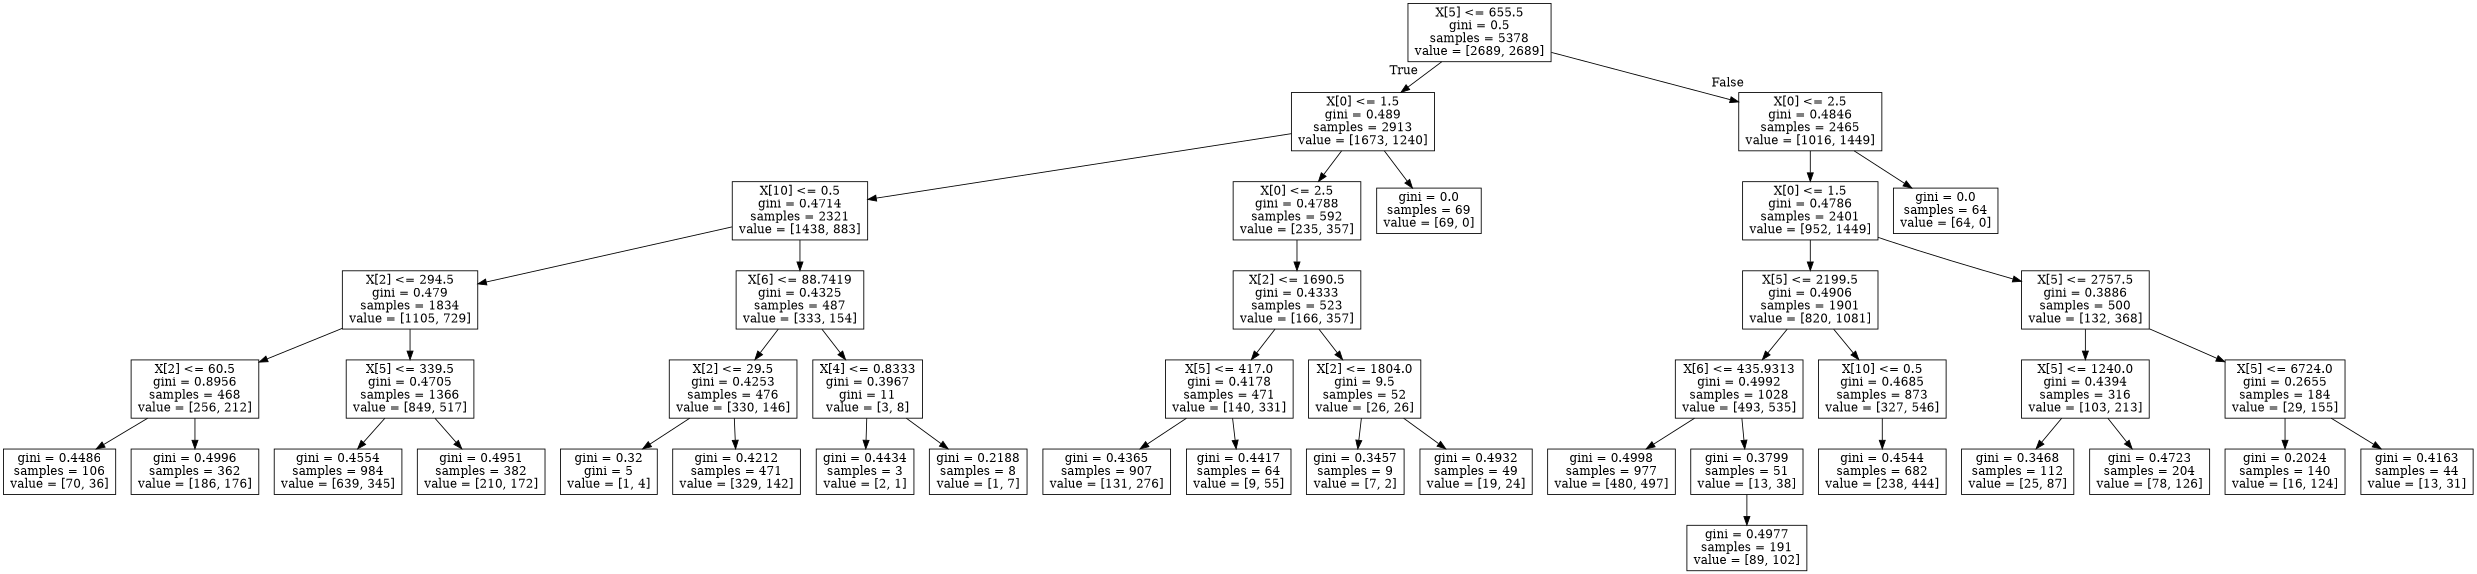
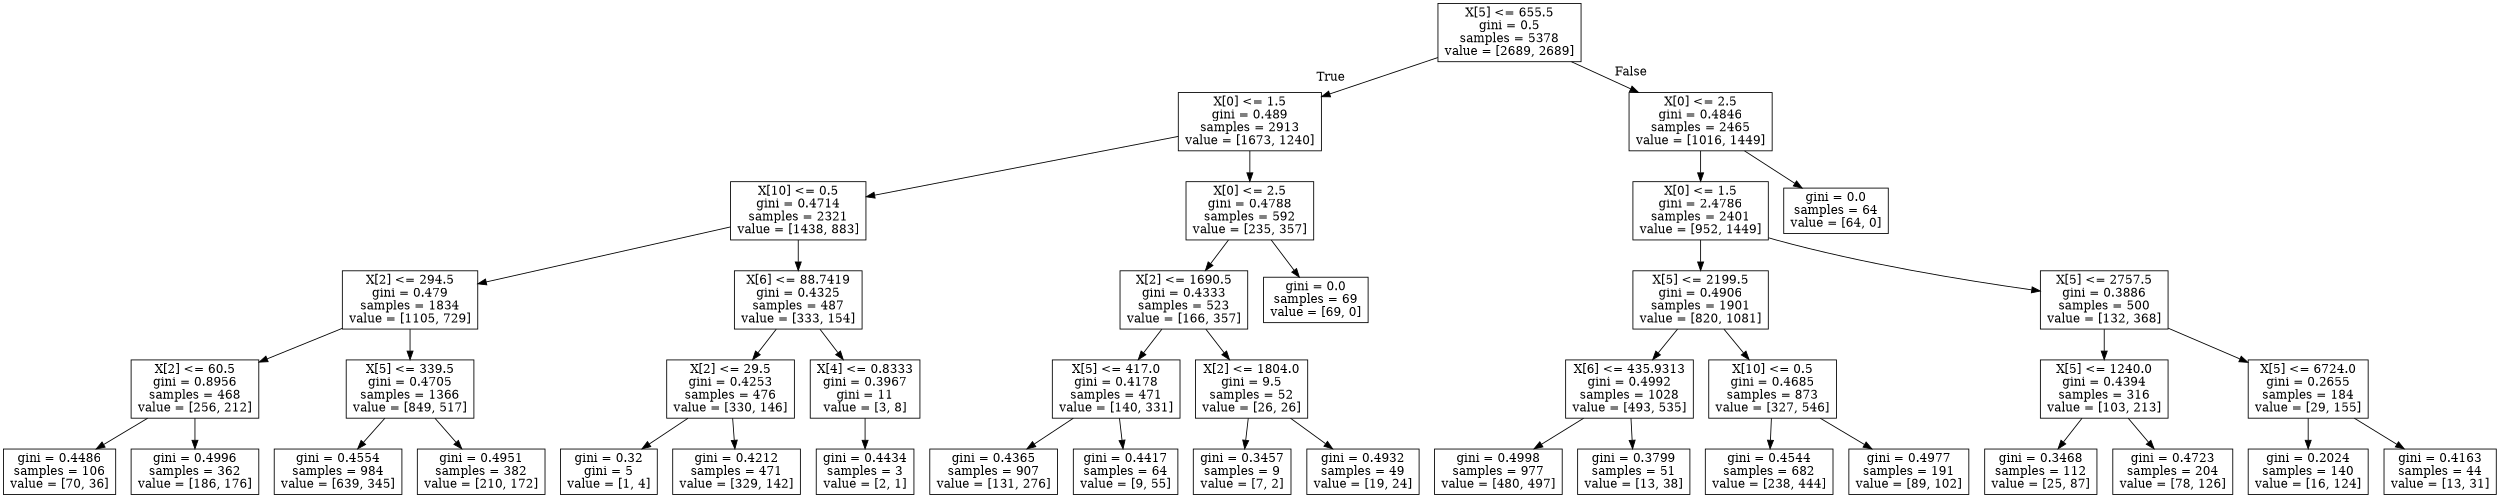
edge "X[0] <= 1.5 gini = 0.489 samples = 2913 value = [1673, 1240]" -> "gini = 0.0 samples = 69 value = [69, 0]": now "X[0] <= 2.5 gini = 0.4788 samples = 592 value = [235, 357]" -> "gini = 0.0 samples = 69 value = [69, 0]"
node "X[0] <= 1.5 gini = 0.4786 samples = 2401 value = [952, 1449]": label "X[0] <= 1.5 gini = 0.4786 samples = 2401 value = [952, 1449]" -> "X[0] <= 1.5 gini = 2.4786 samples = 2401 value = [952, 1449]"
node "gini = 0.2188 samples = 8 value = [1, 7]": removed
edge "gini = 0.3799 samples = 51 value = [13, 38]" -> "gini = 0.4977 samples = 191 value = [89, 102]": now "X[10] <= 0.5 gini = 0.4685 samples = 873 value = [327, 546]" -> "gini = 0.4977 samples = 191 value = [89, 102]"
